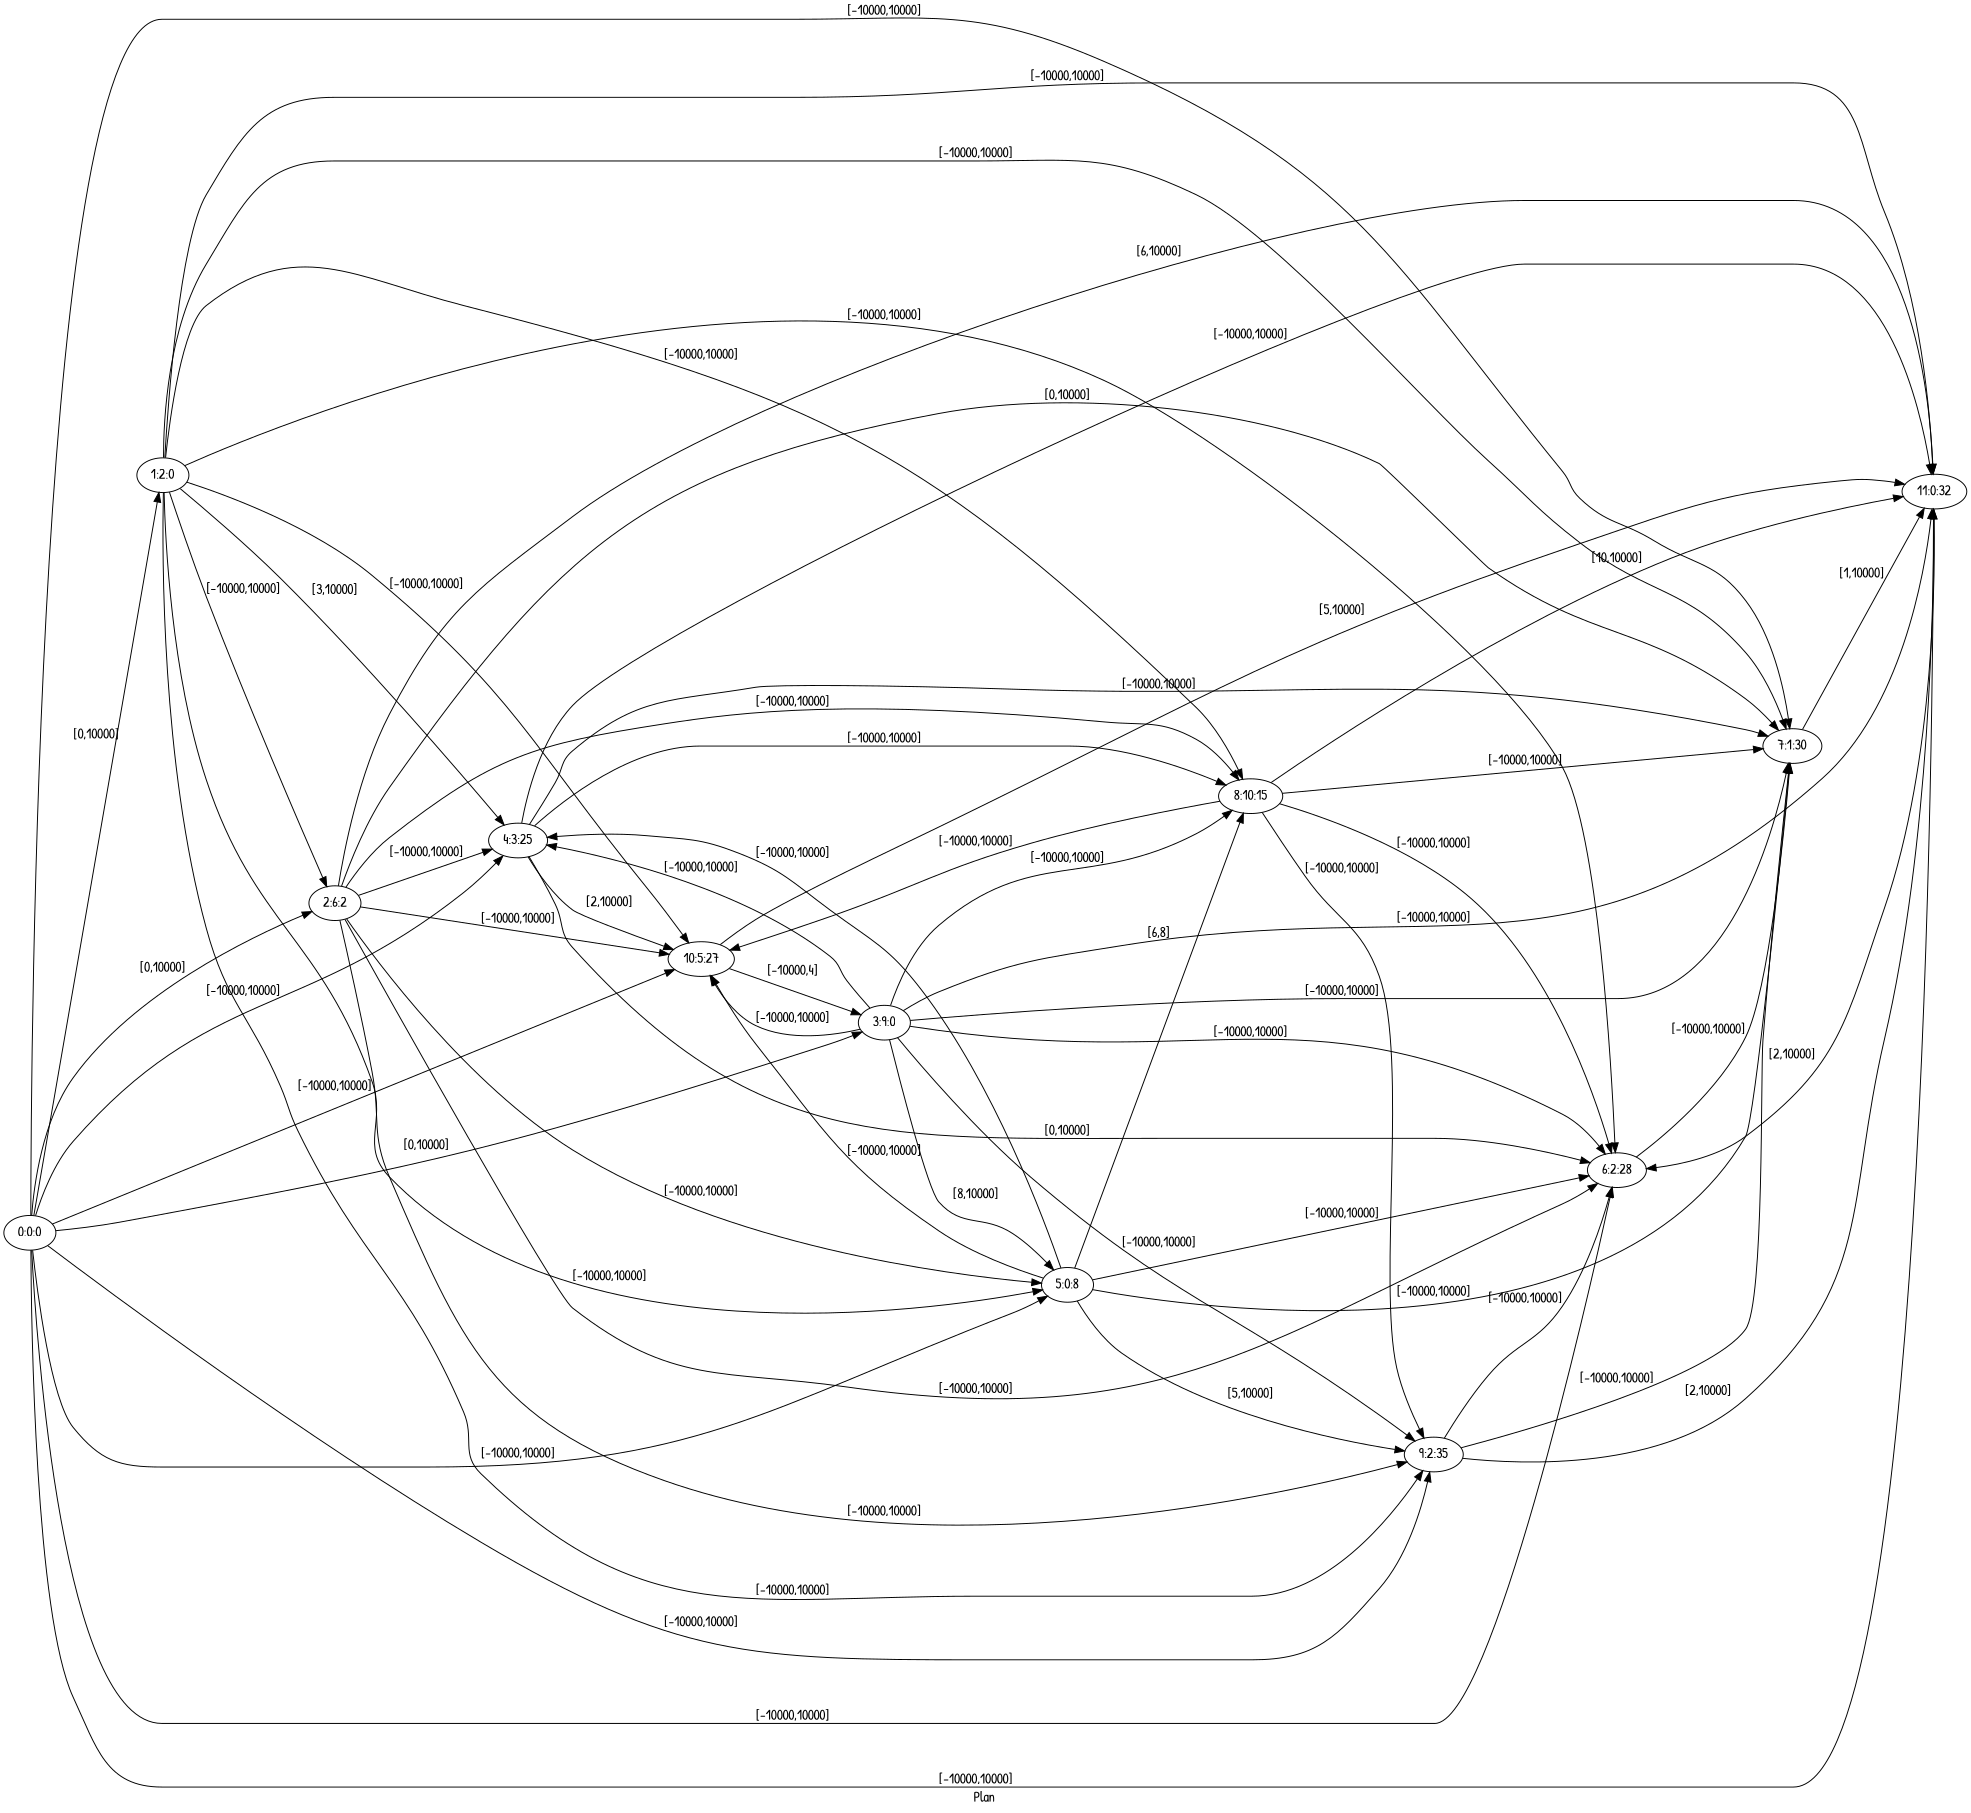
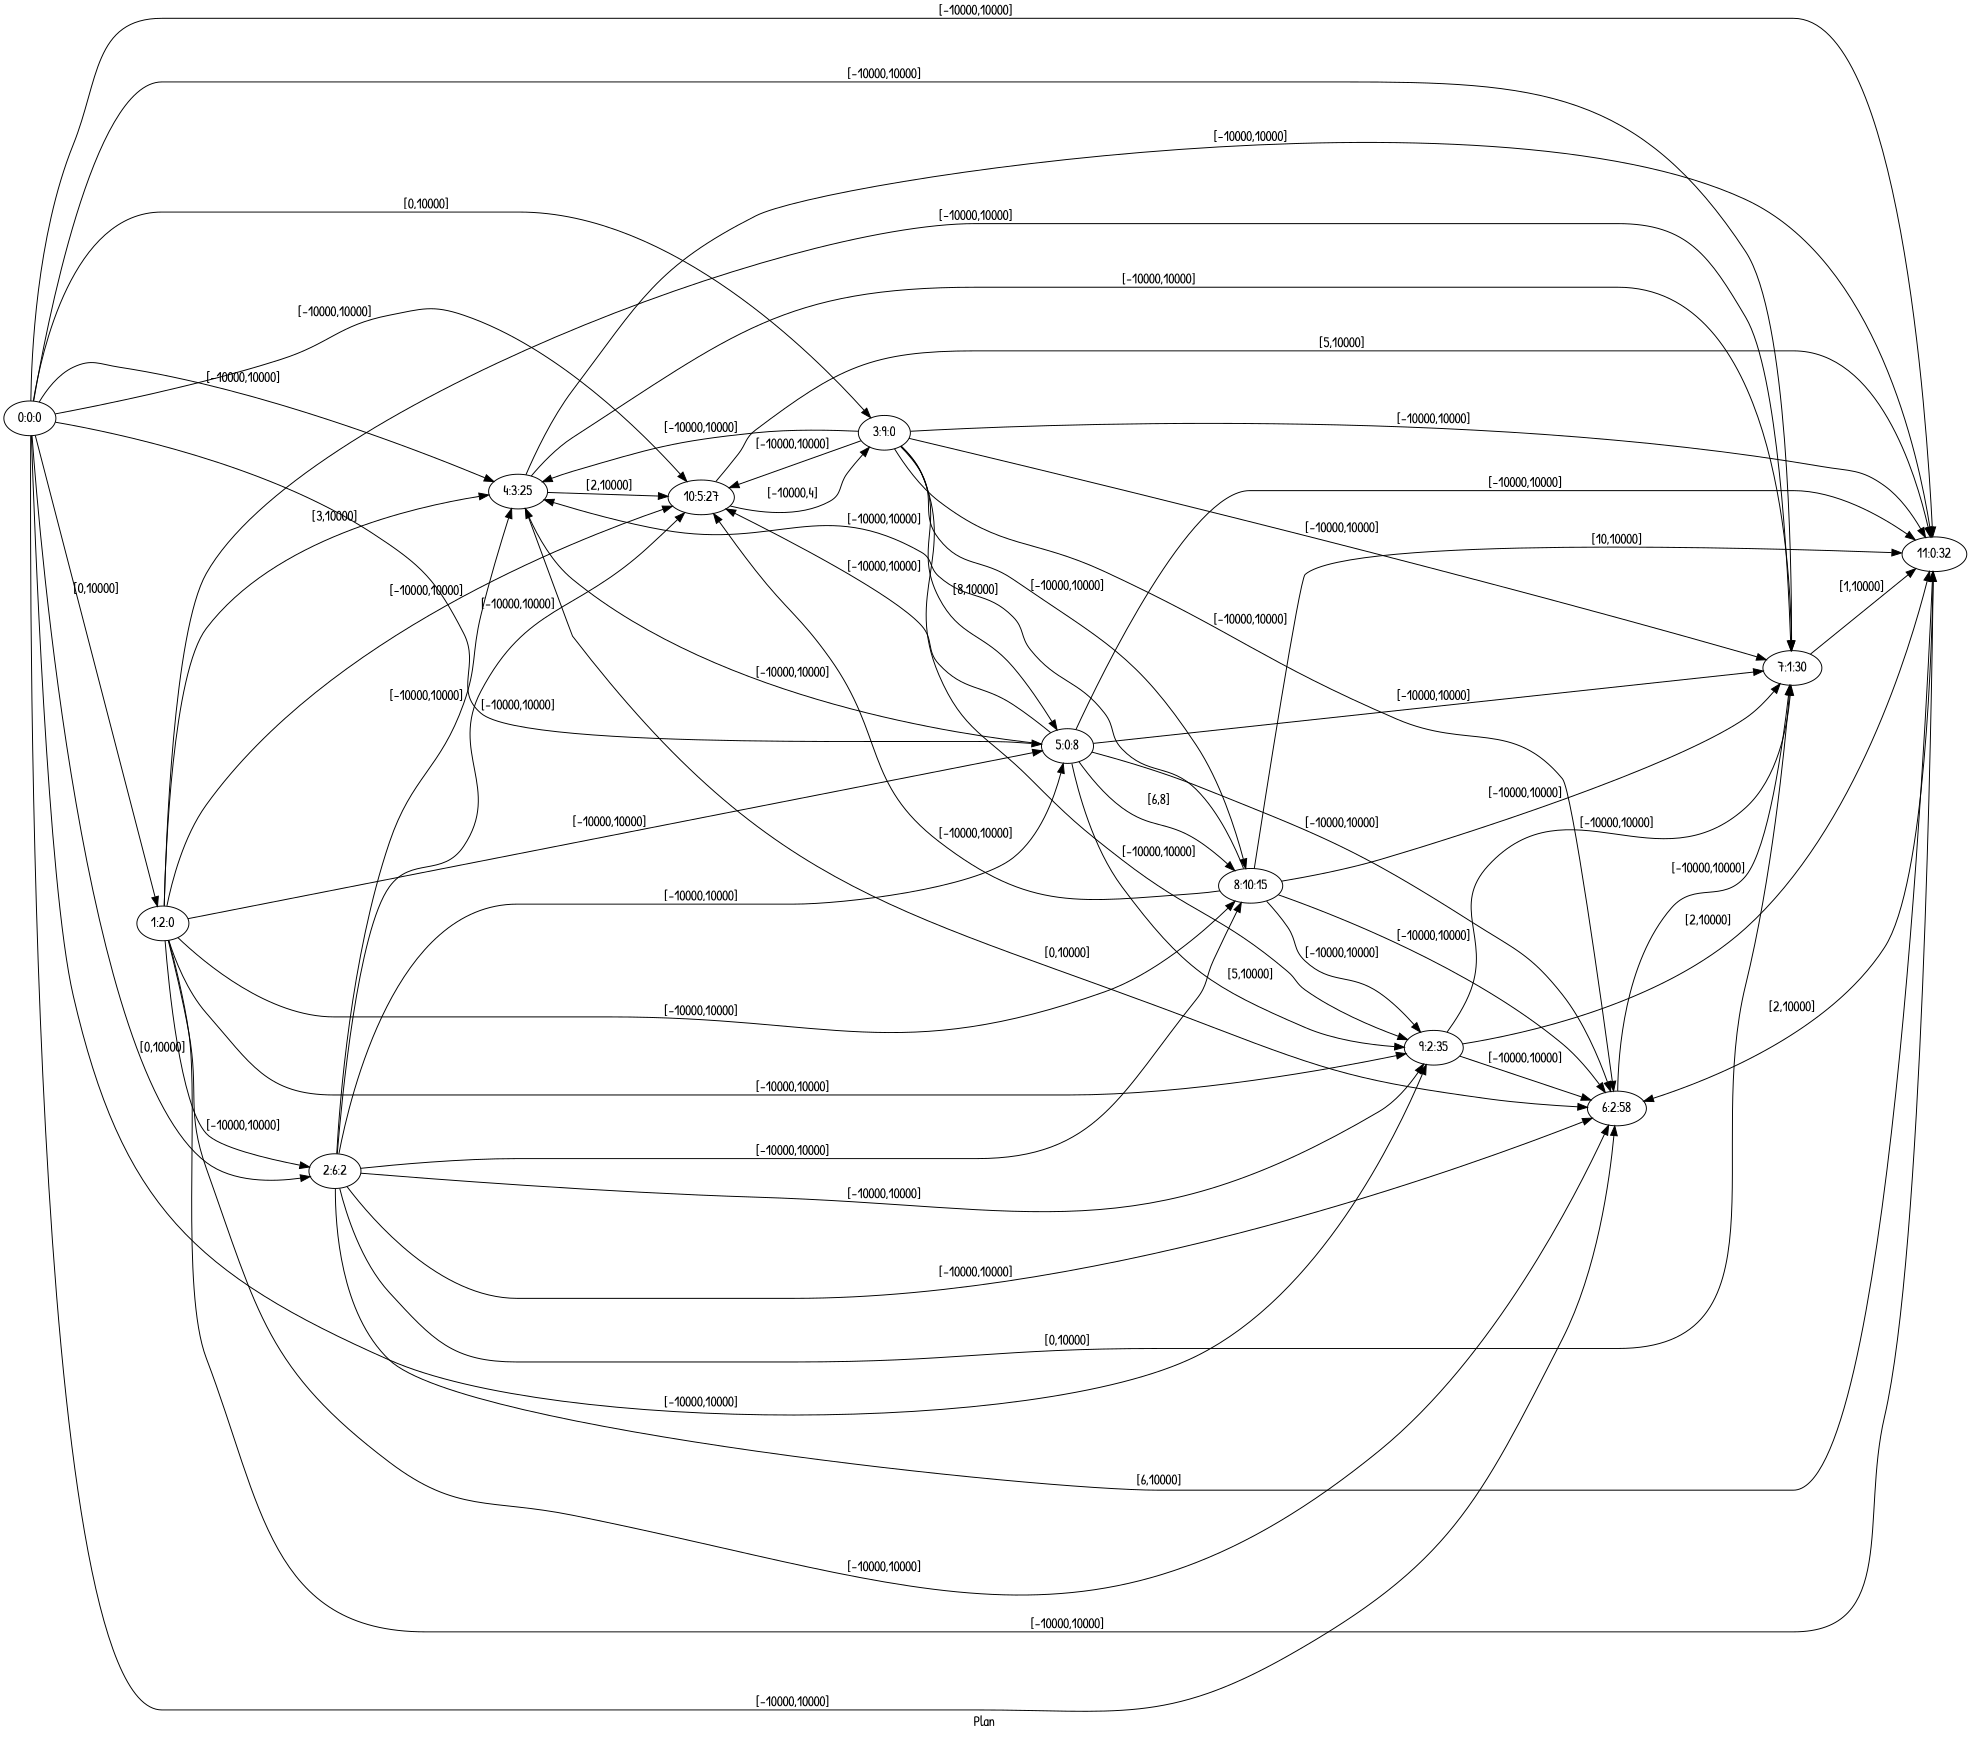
edge "5:0:8" -> "11:0:32": added, label "[-10000,10000]"
edge "4:3:25" -> "8:10:15": reversed
node "6:2:28": label "6:2:28" -> "6:2:58"
